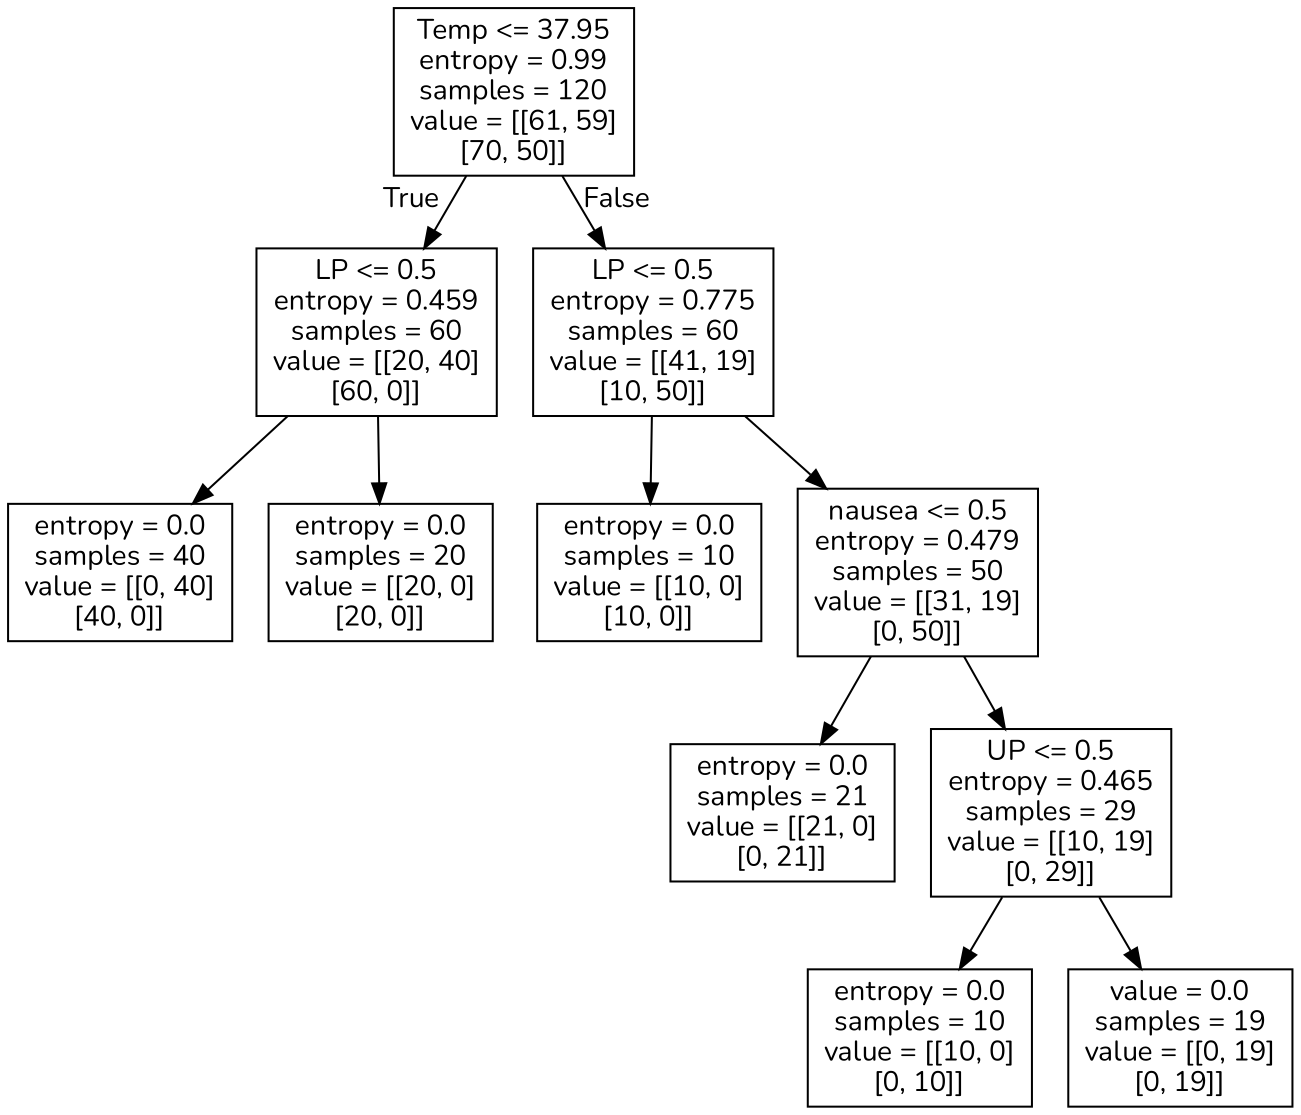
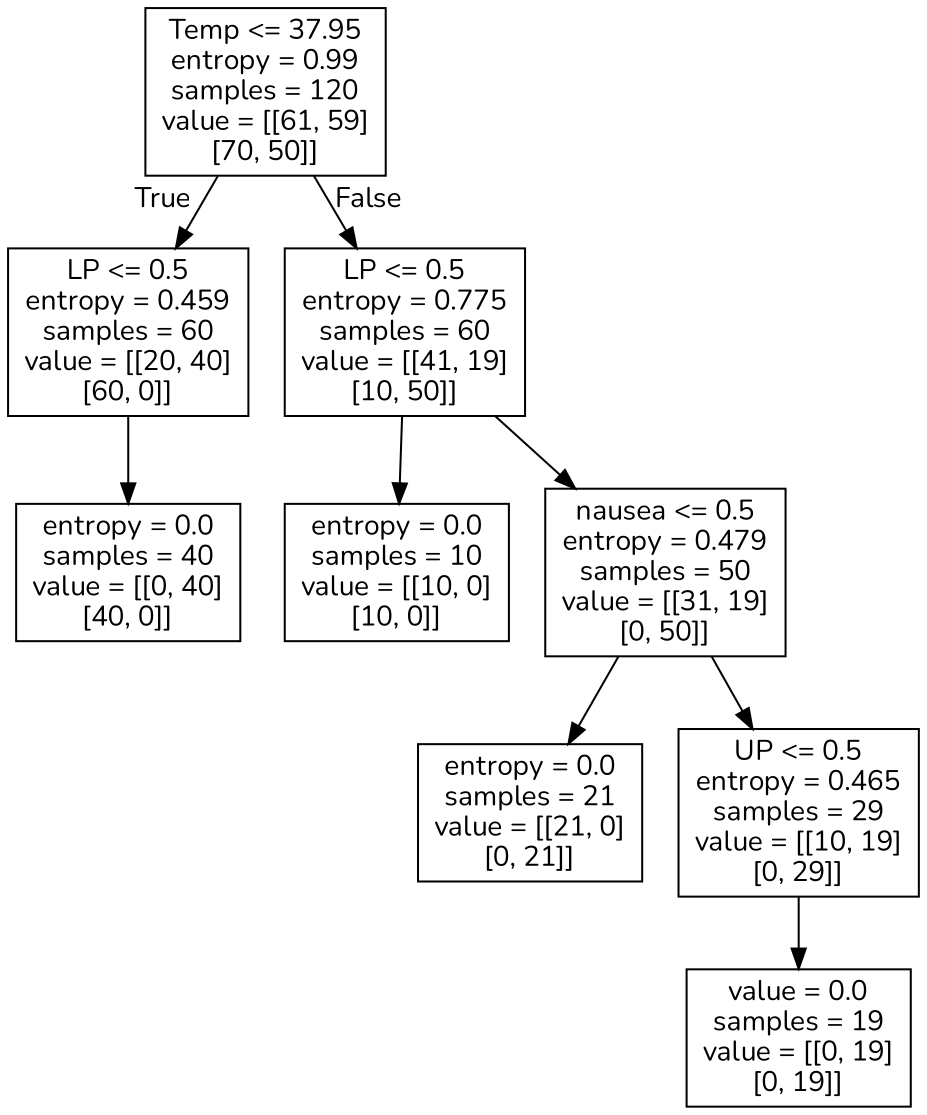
node "entropy = 0.0 samples = 20 value = [[20, 0] [20, 0]]": removed
node "entropy = 0.0 samples = 10 value = [[10, 0] [0, 10]]": removed
